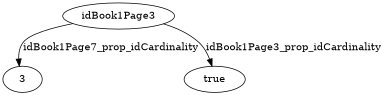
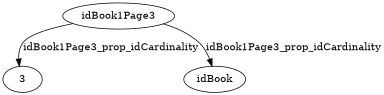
edge "idBook1Page3" -> "3": label "idBook1Page7_prop_idCardinality" -> "idBook1Page3_prop_idCardinality"
node "true": label "true" -> "idBook"
